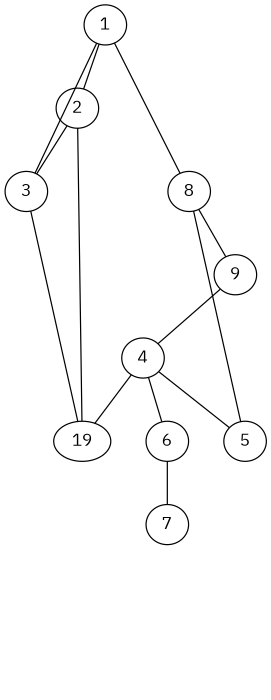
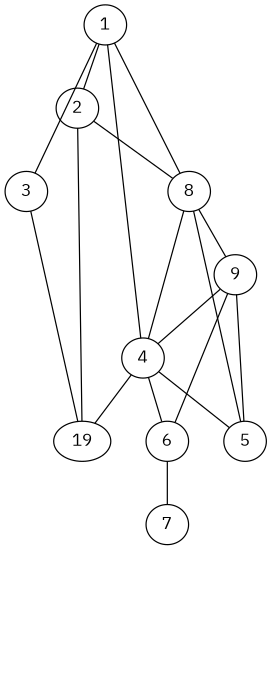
edge "2" -- "3": now "2" -- "8"
edge "1" -- "4": added
edge "8" -- "4": added
edge "9" -- "6": added
edge "9" -- "5": added
